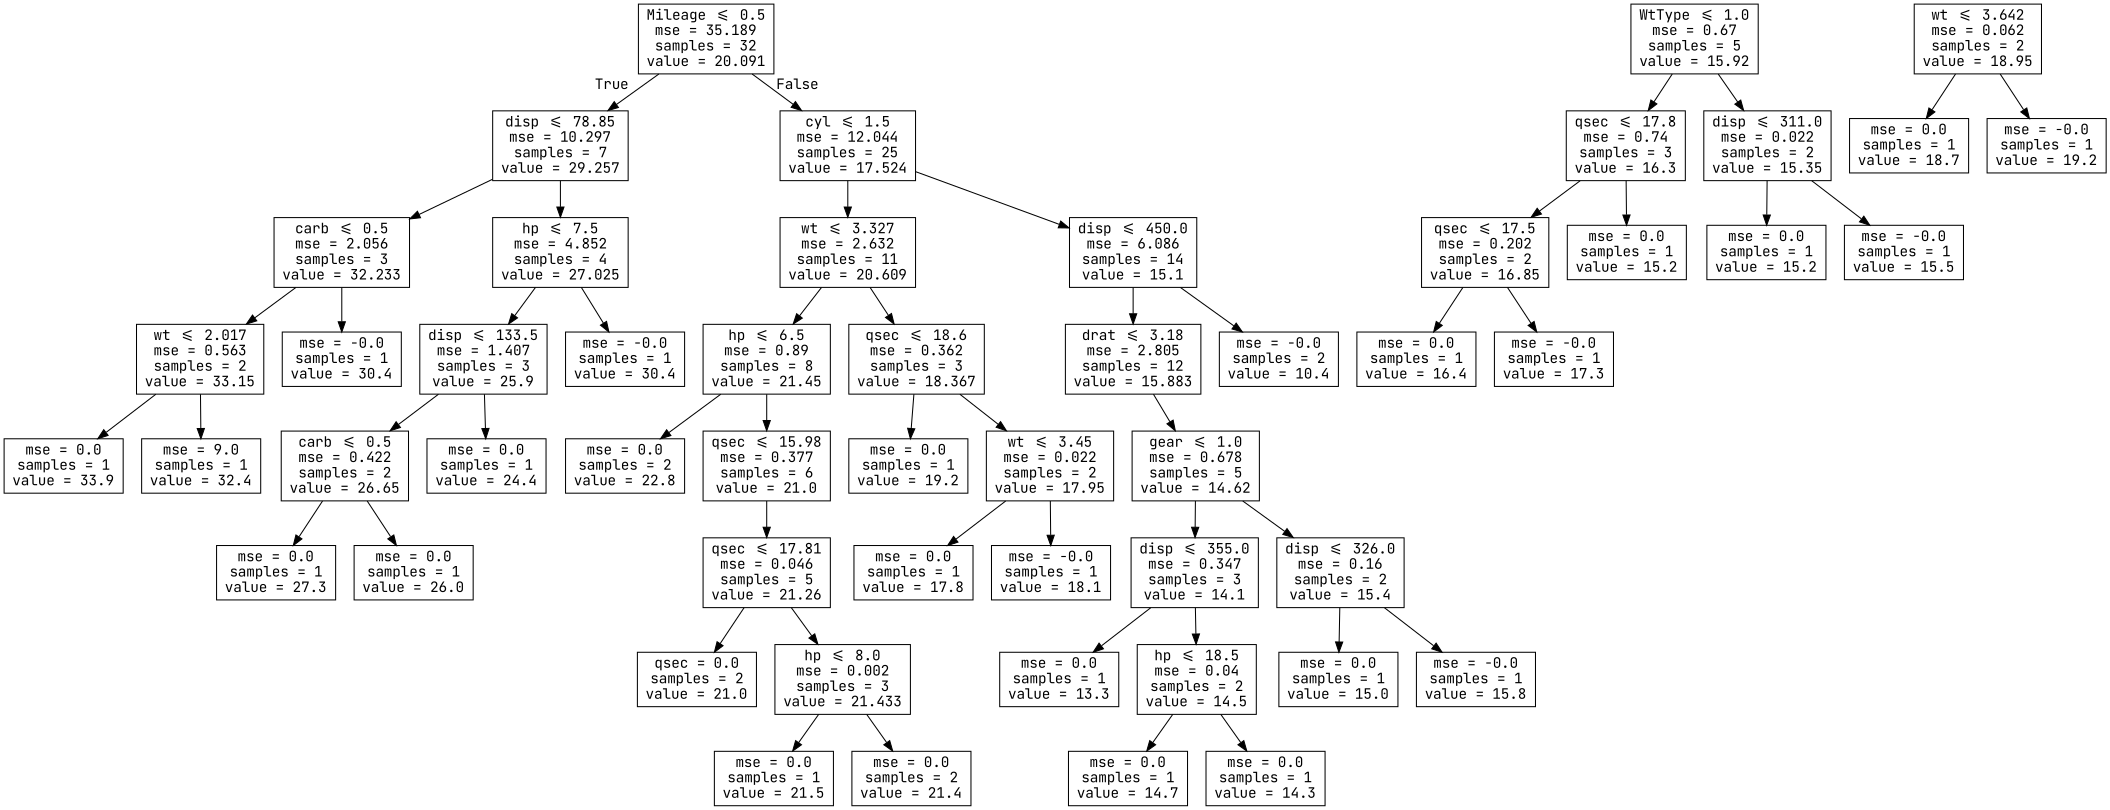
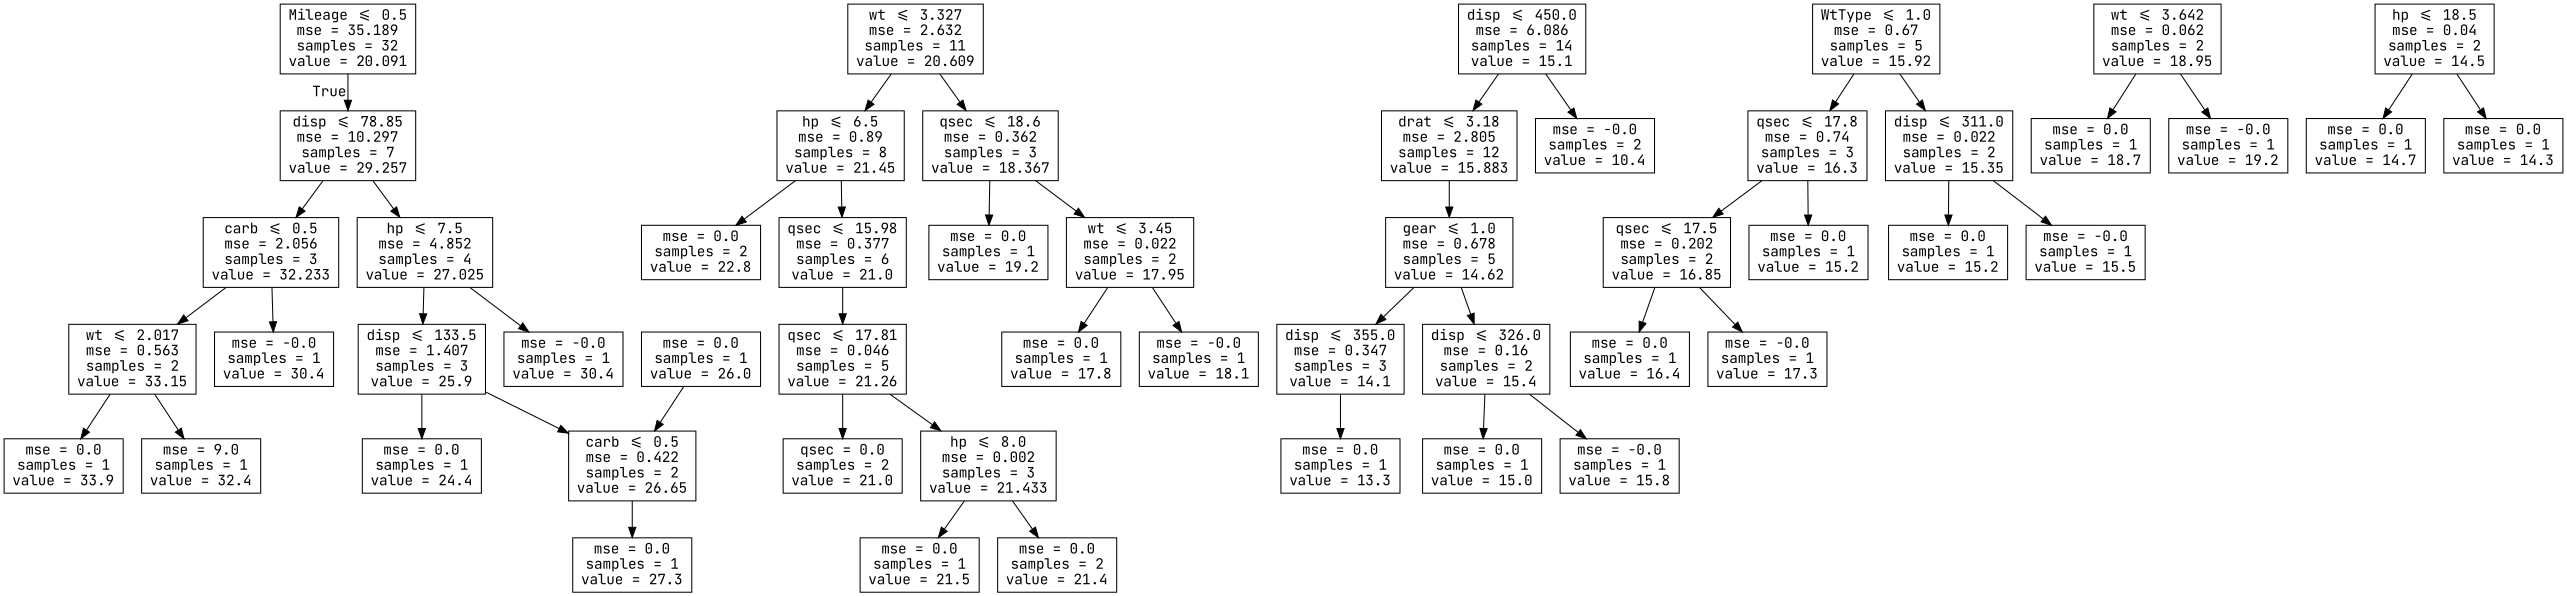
node "cyl <= 1.5 mse = 12.044 samples = 25 value = 17.524": removed
edge "carb <= 0.5 mse = 0.422 samples = 2 value = 26.65" -> "mse = 0.0 samples = 1 value = 26.0": reversed
edge "disp <= 355.0 mse = 0.347 samples = 3 value = 14.1" -> "hp <= 18.5 mse = 0.04 samples = 2 value = 14.5": removed
